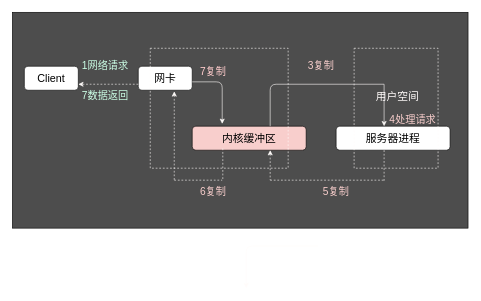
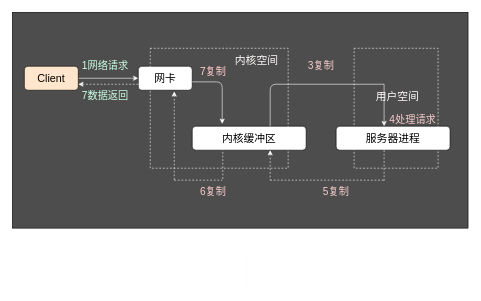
node "内核空间": added
node "Client": fillcolor #ffffff -> #ffe6cc
edge "Client" -> "网卡": added
node "内核缓冲区": fillcolor #f8cecc -> #ffffff
